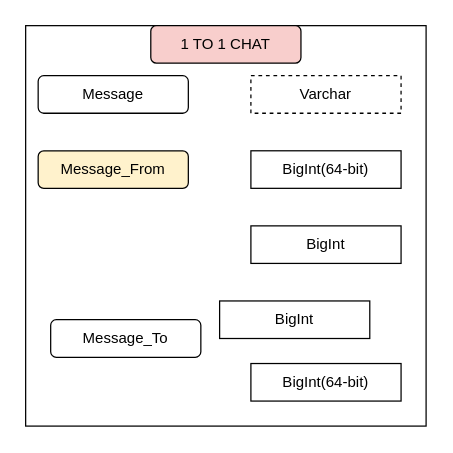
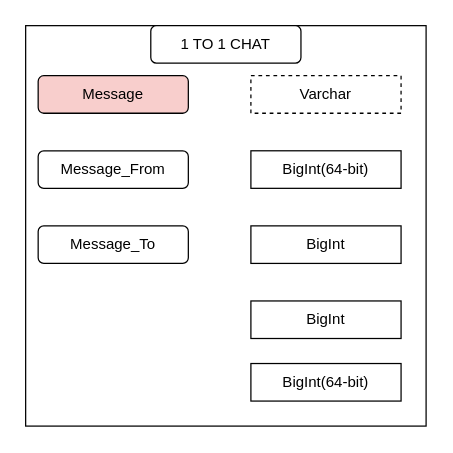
node "1 TO 1 CHAT": fillcolor #f8cecc -> #ffffff
node "Message": fillcolor #ffffff -> #f8cecc
node "Message_From": fillcolor #fff2cc -> #ffffff
node "BigInt": moved (294, 319) -> (326, 319)
node "Message_To": moved (126, 338) -> (113, 244)
